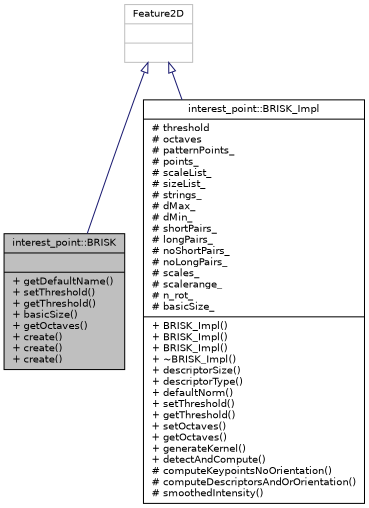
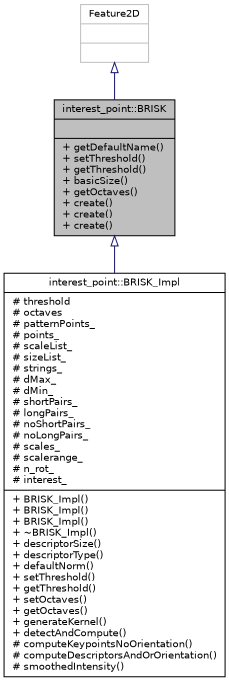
edge "interest_point::BRISK_Impl" -> "Feature2D": now "interest_point::BRISK_Impl" -> "interest_point::BRISK"
node "interest_point::BRISK_Impl": text "# basicSize_" -> "# interest_"
